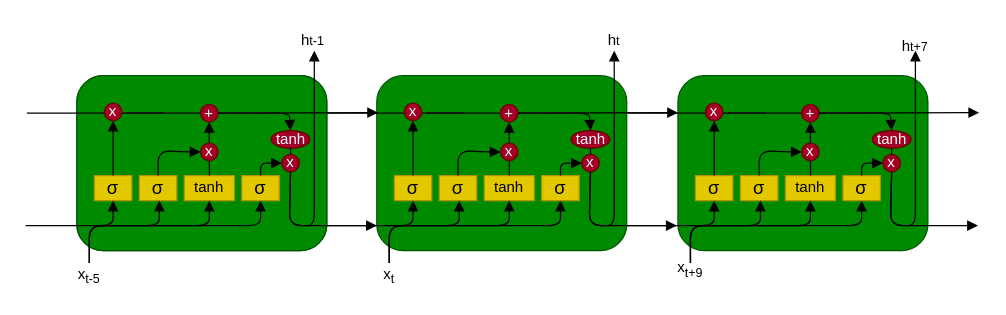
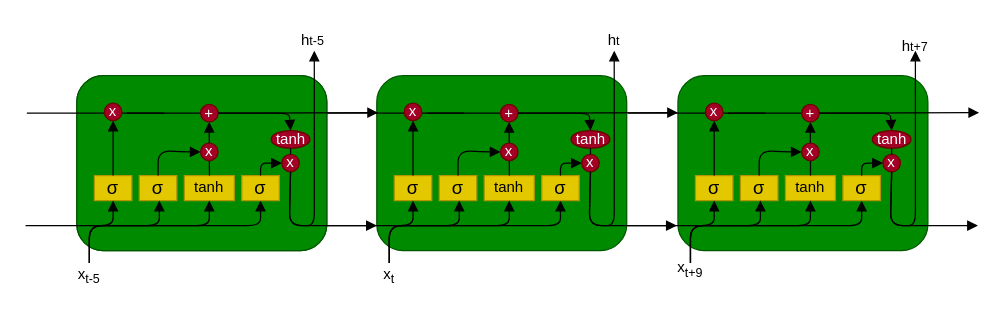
node "ht-1": label "ht-1" -> "ht-5"
